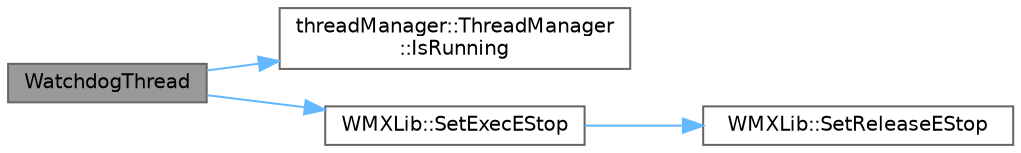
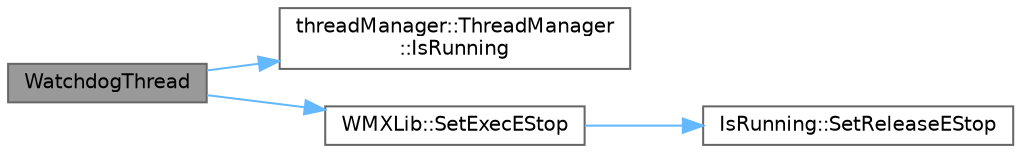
node "WMXLib::SetReleaseEStop": label "WMXLib::SetReleaseEStop" -> "IsRunning::SetReleaseEStop"
